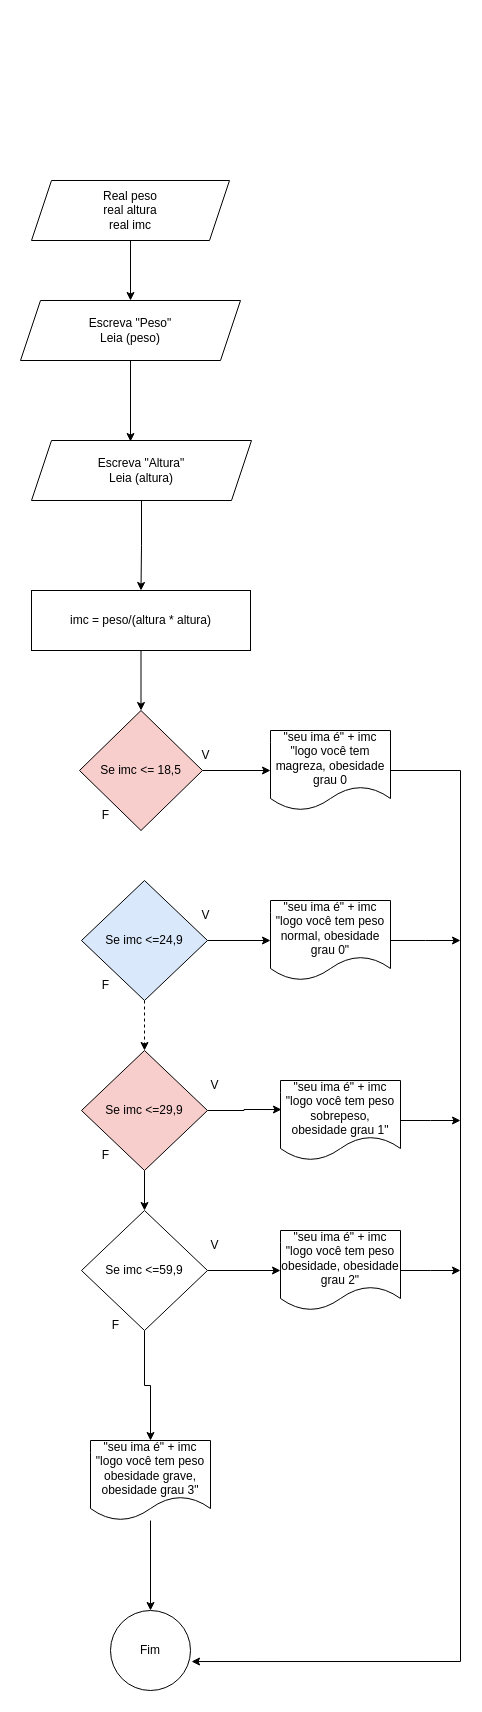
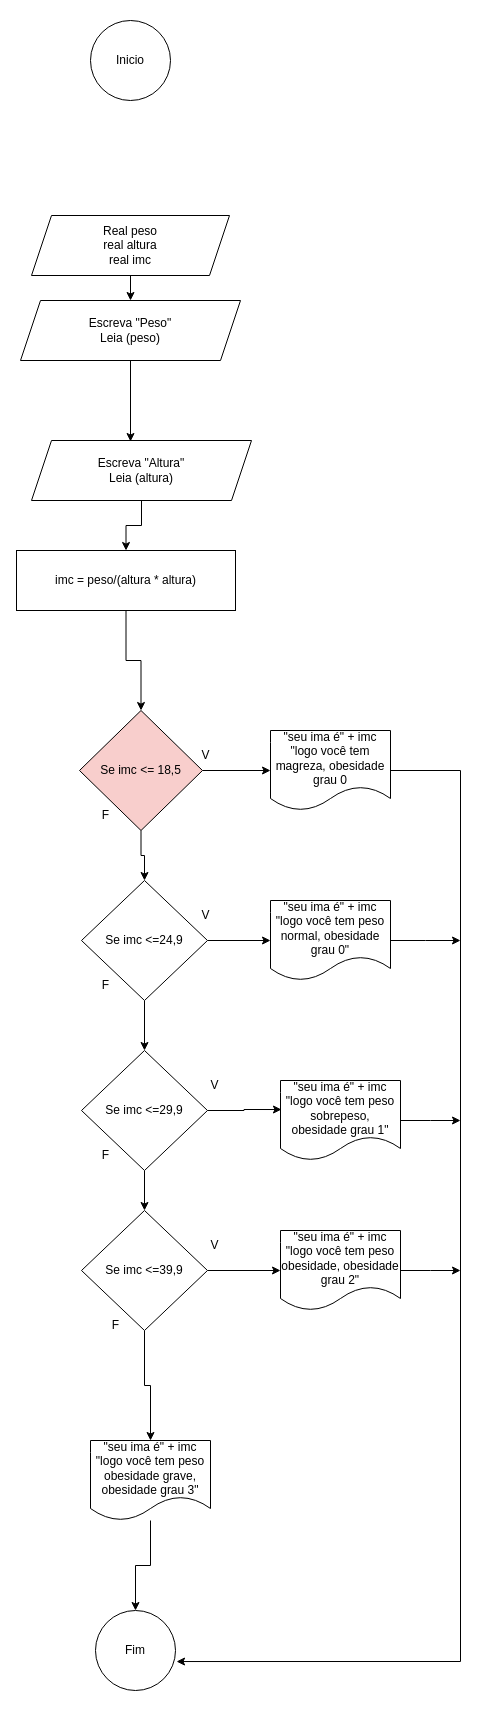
node "Inicio": added
node "Real peso real altura real imc": moved (131, 211) -> (131, 246)
node "imc = peso/(altura * altura)": moved (141, 621) -> (126, 581)
edge "Se imc <= 18,5" -> "Se imc <=24,9": added
node "Se imc <=24,9": fillcolor #dae8fc -> #ffffff
edge "Se imc <=24,9" -> "Se imc <=29,9": style dashed -> solid
node "Se imc <=29,9": fillcolor #f8cecc -> #ffffff
node "Se imc <=59,9": label "Se imc <=59,9" -> "Se imc <=39,9"
node "Fim": moved (151, 1651) -> (136, 1651)
